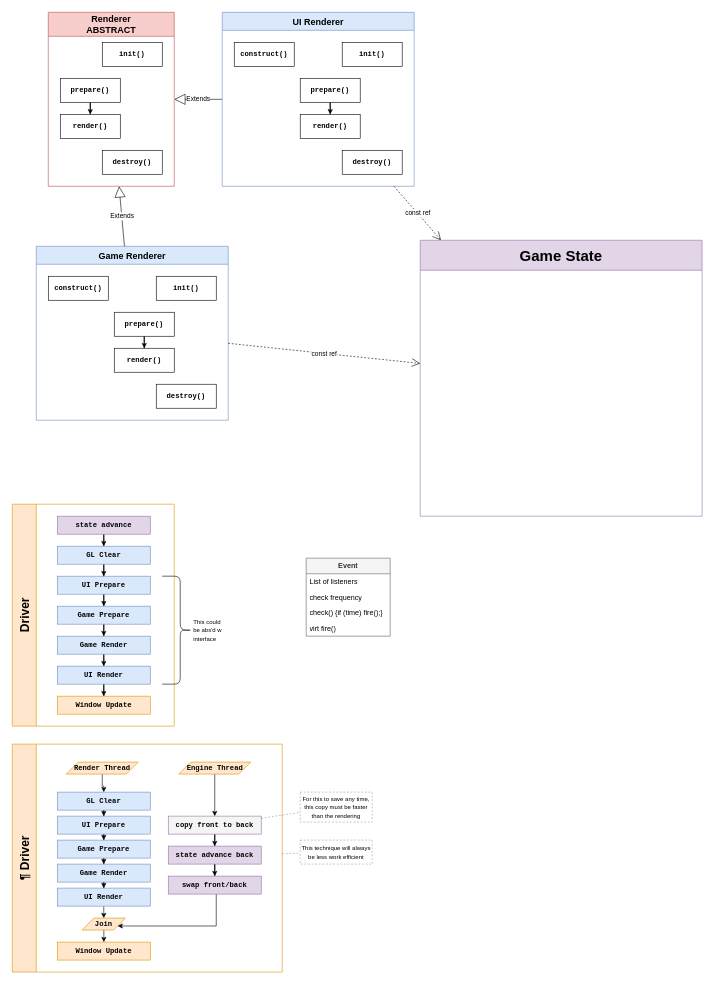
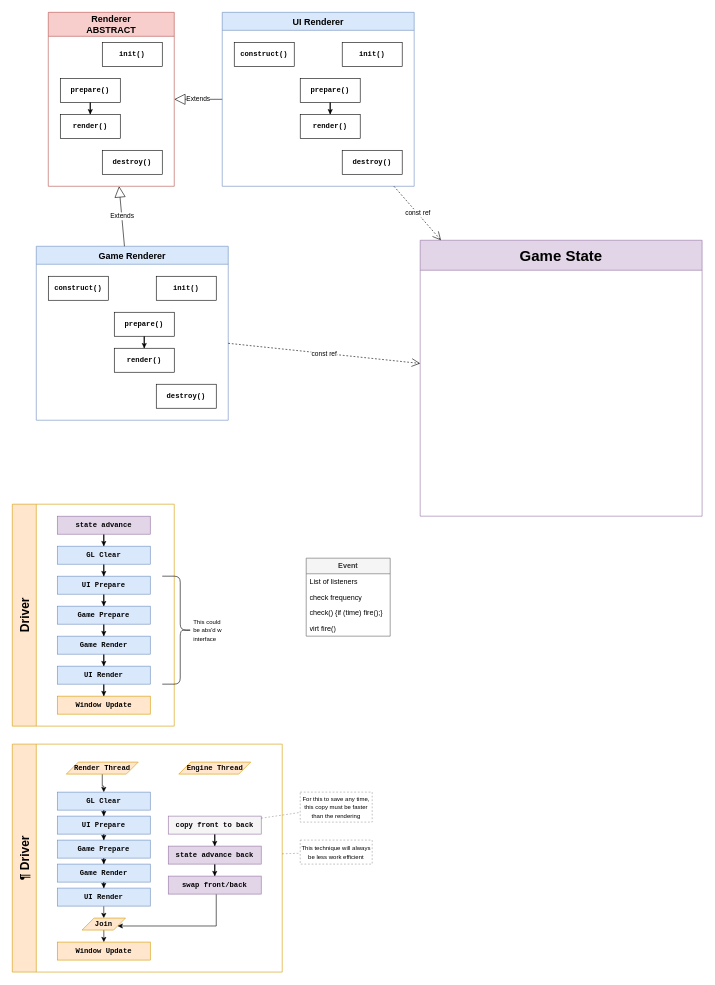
edge "Engine Thread" -> "copy front to back": removed
